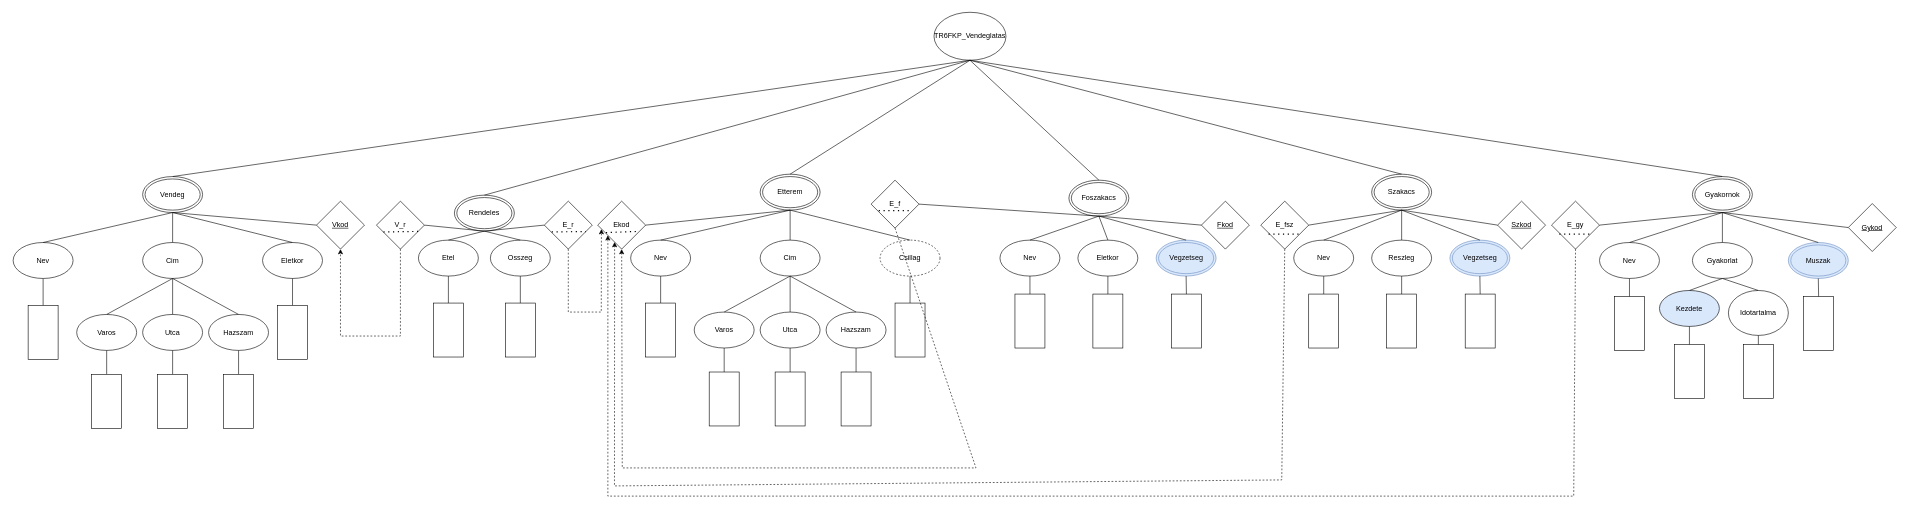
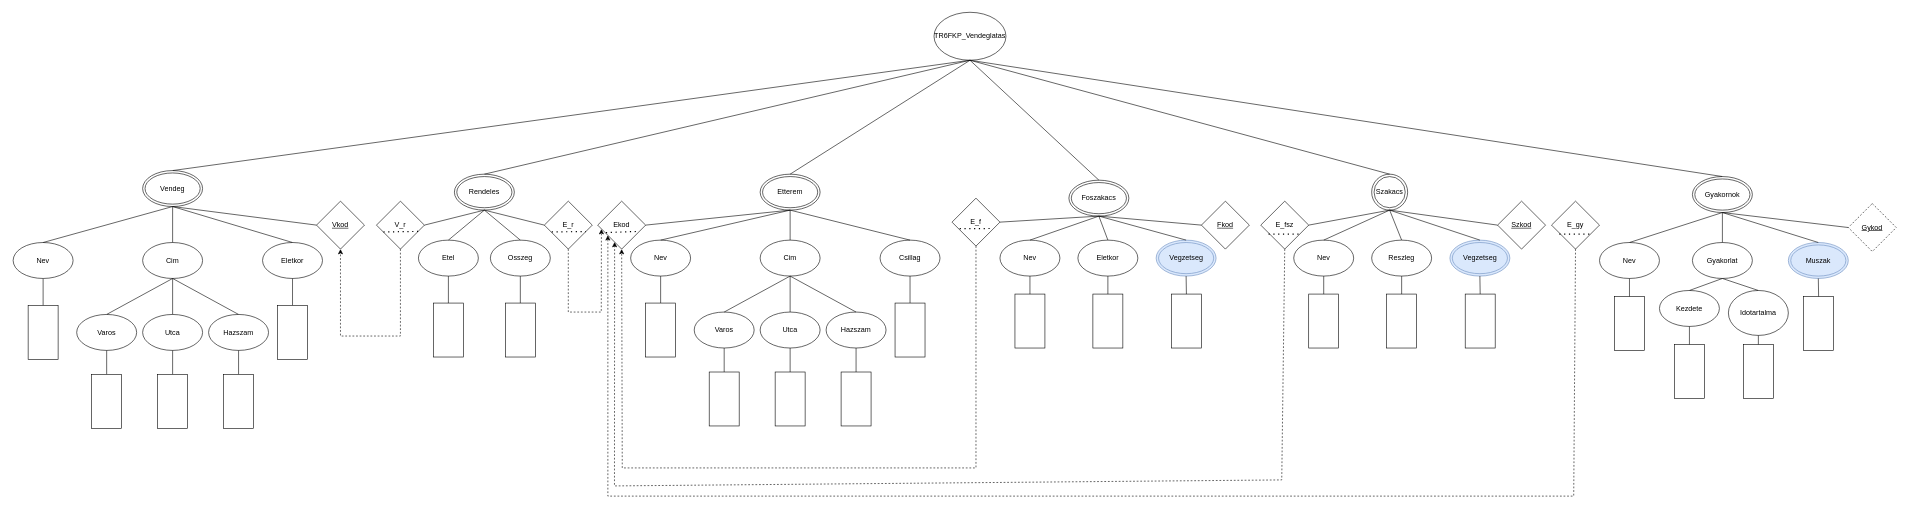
node "Szakacs": size 60x36 -> 36x36
node "Vendeg": moved (172, 195) -> (172, 189)
node "E_f": moved (895, 204) -> (976, 222)
node "Rendeles": moved (484, 213) -> (484, 192)
edge "Gyakornok" -- "E_gy": removed
node "Gykod": style solid -> dashed
node "Csillag": style dashed -> solid
node "Kezdete": fillcolor #dae8fc -> #ffffff
